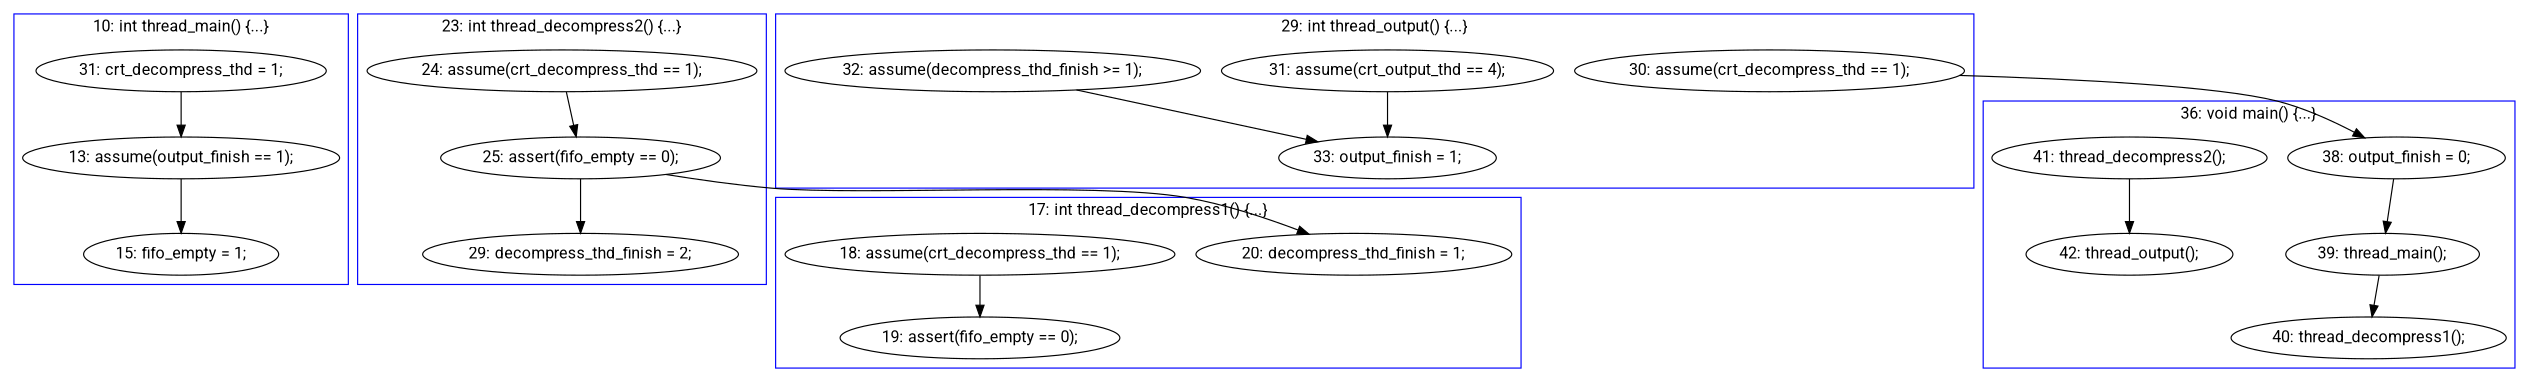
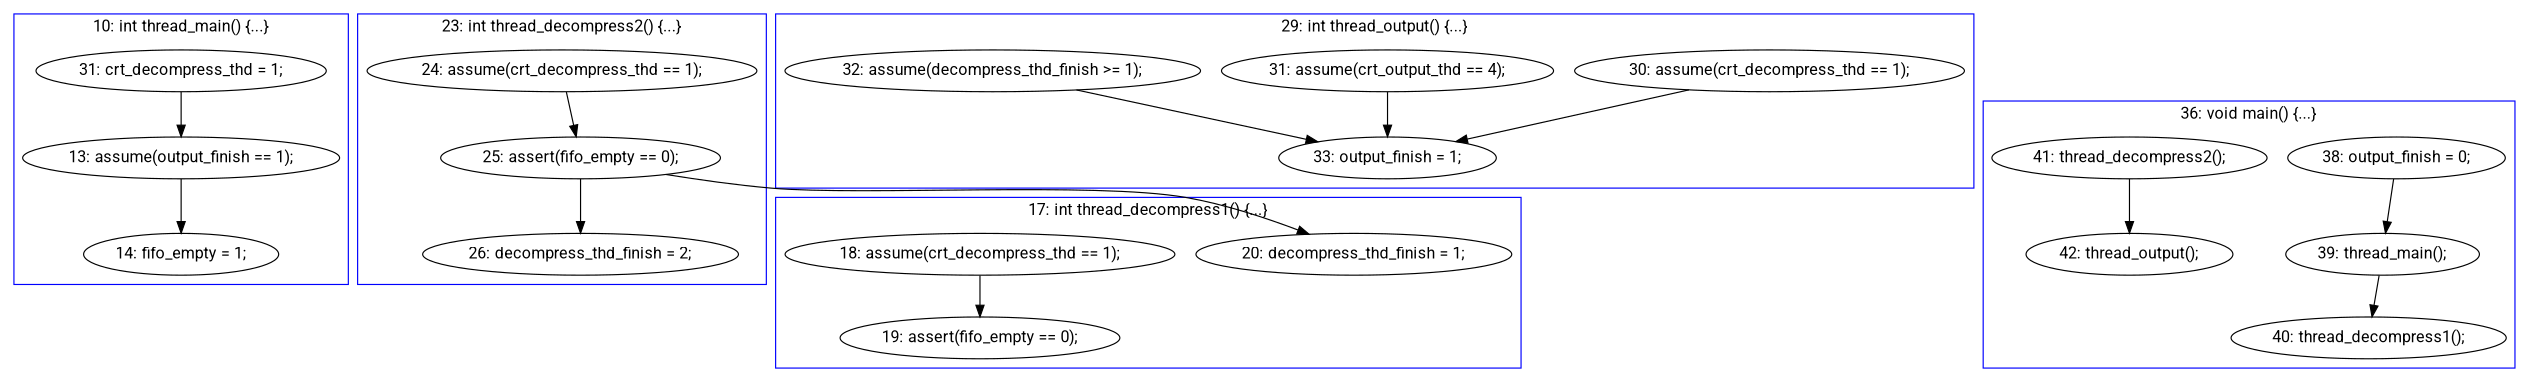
edge "30: assume(crt_decompress_thd == 1);" -> "38: output_finish = 0;": now "30: assume(crt_decompress_thd == 1);" -> "33: output_finish = 1;"
node "15: fifo_empty = 1;": label "15: fifo_empty = 1;" -> "14: fifo_empty = 1;"
node "29: decompress_thd_finish = 2;": label "29: decompress_thd_finish = 2;" -> "26: decompress_thd_finish = 2;"
